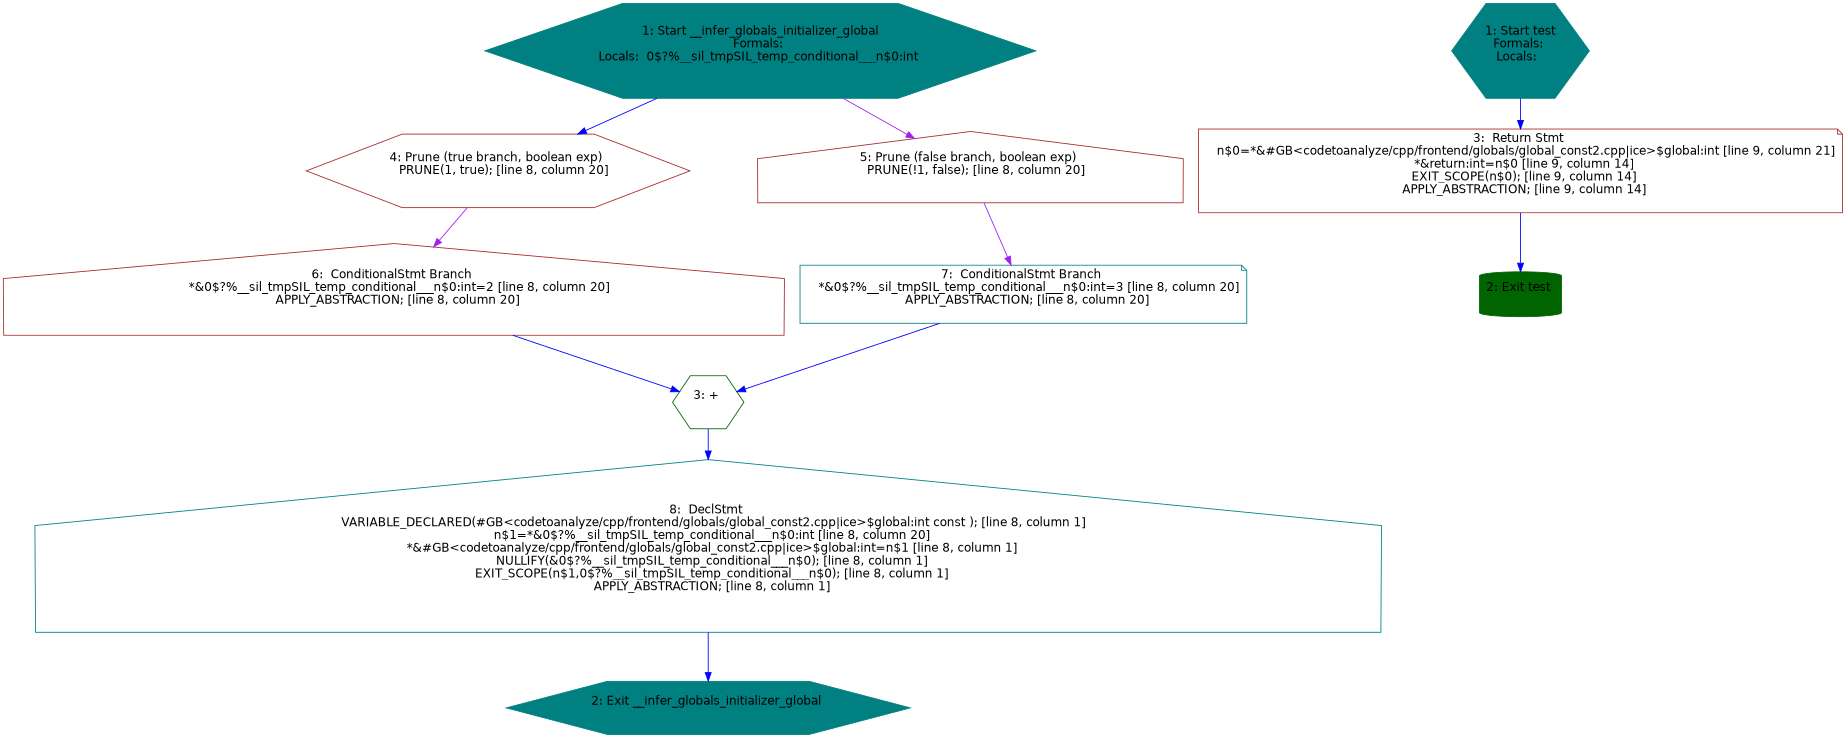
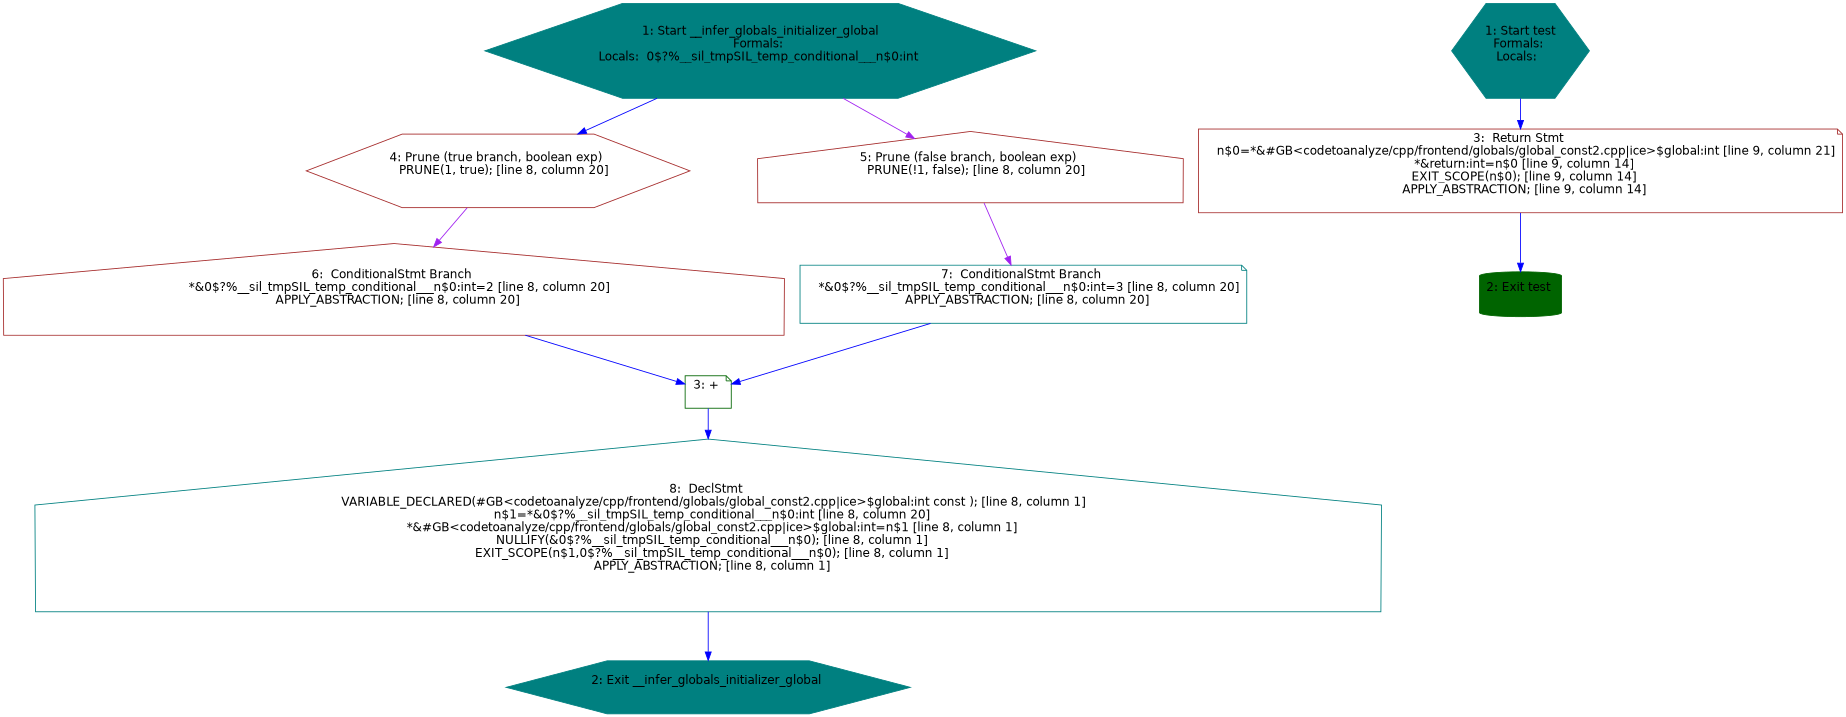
node "3: +": shape hexagon -> note
